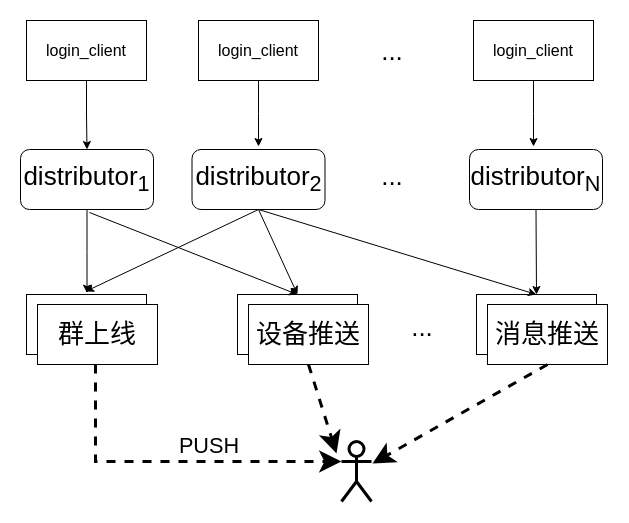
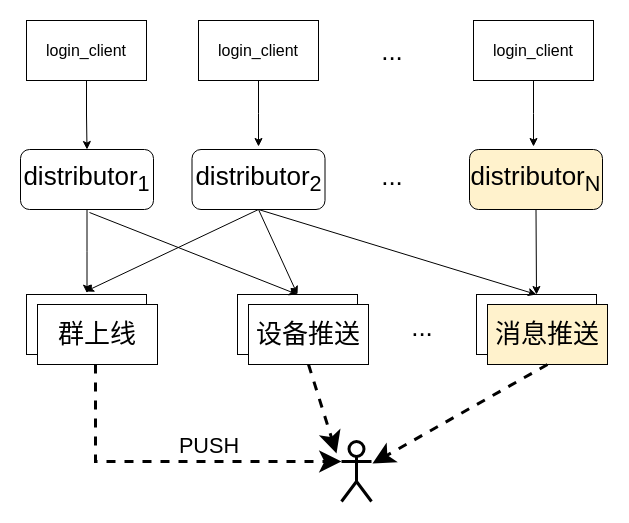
node "distributorN": fillcolor #ffffff -> #fff2cc
node "消息推送": fillcolor #ffffff -> #fff2cc
